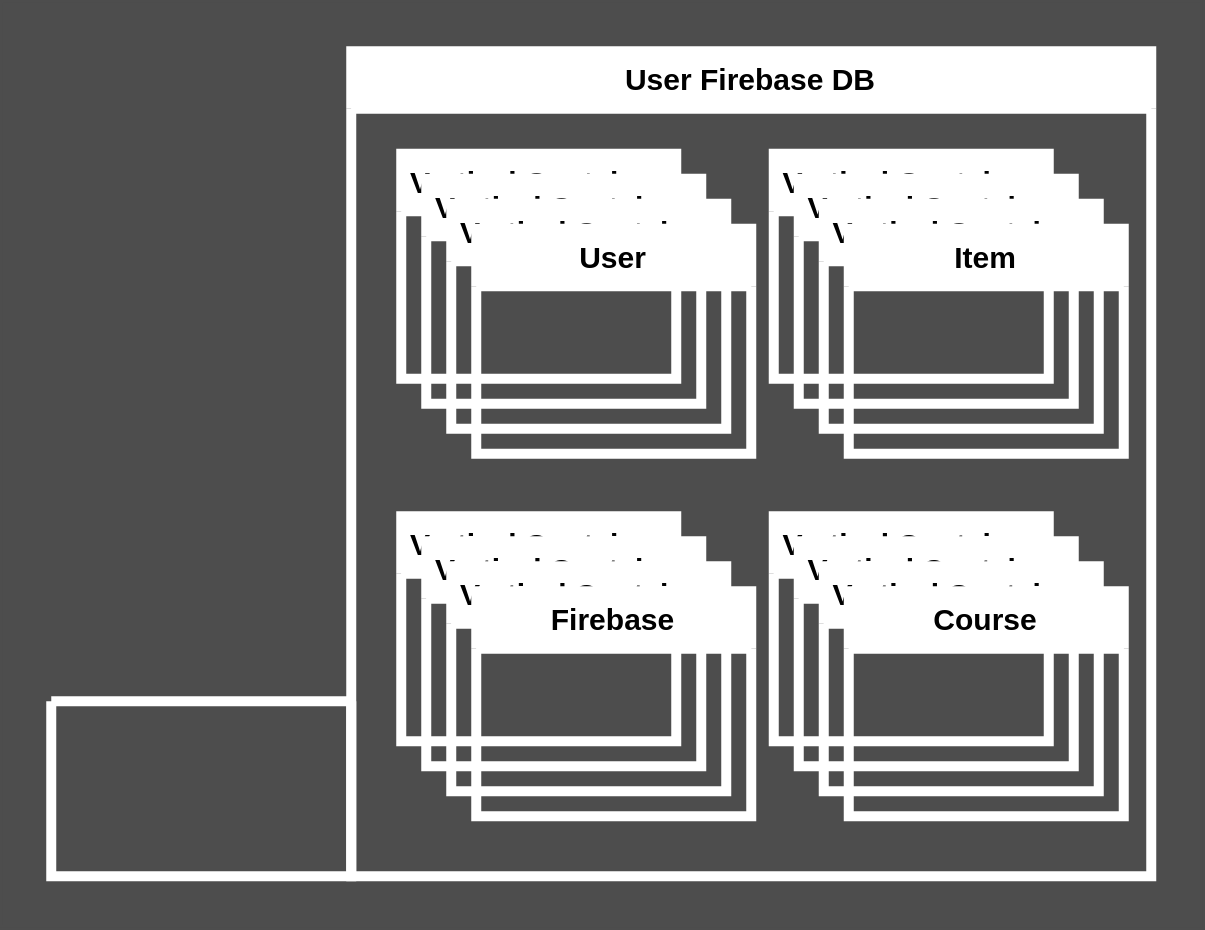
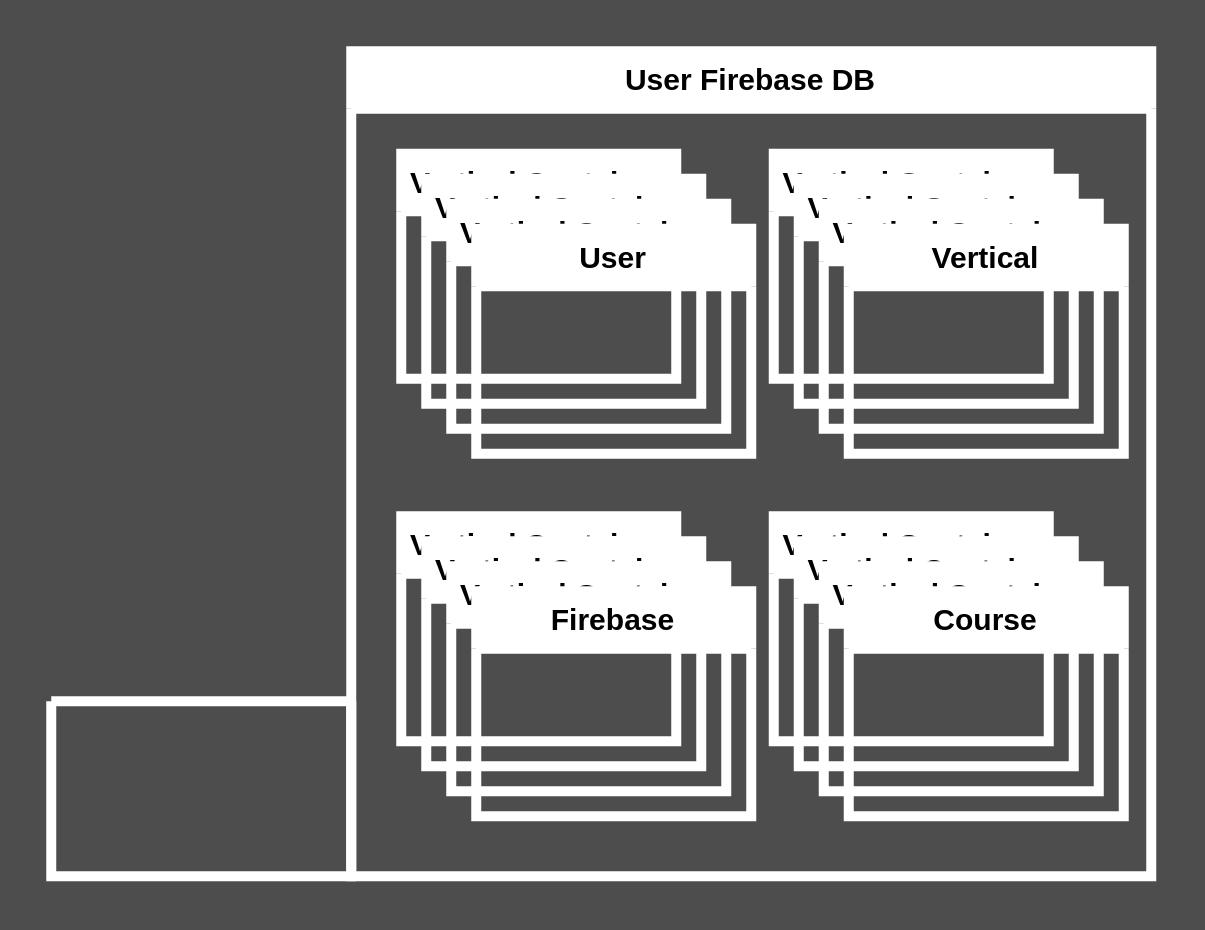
node "Item": label "Item" -> "Vertical"
